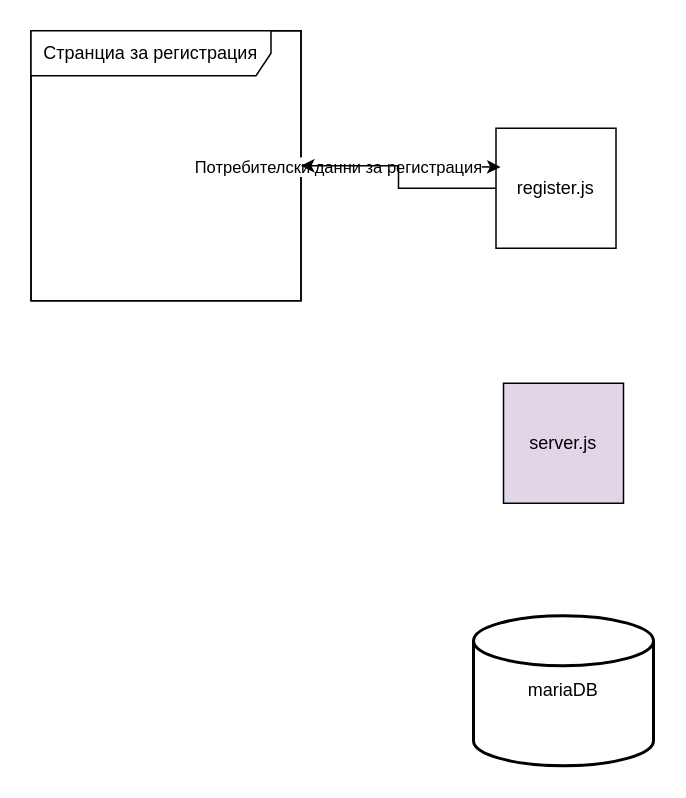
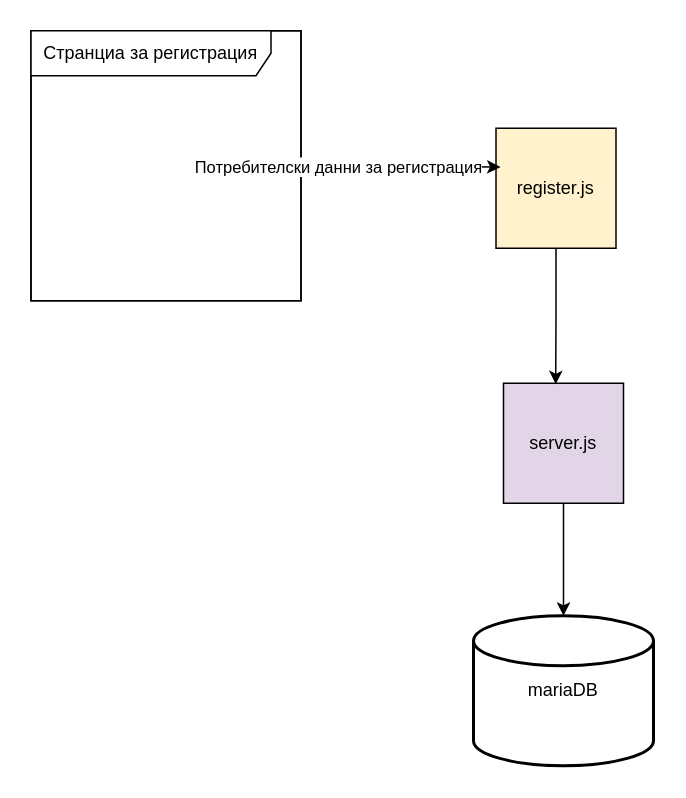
edge "register.js" -> "Странциа за регистрация": now "register.js" -> "server.js"
node "register.js": fillcolor #ffffff -> #fff2cc
edge "server.js" -> "mariaDB": added
